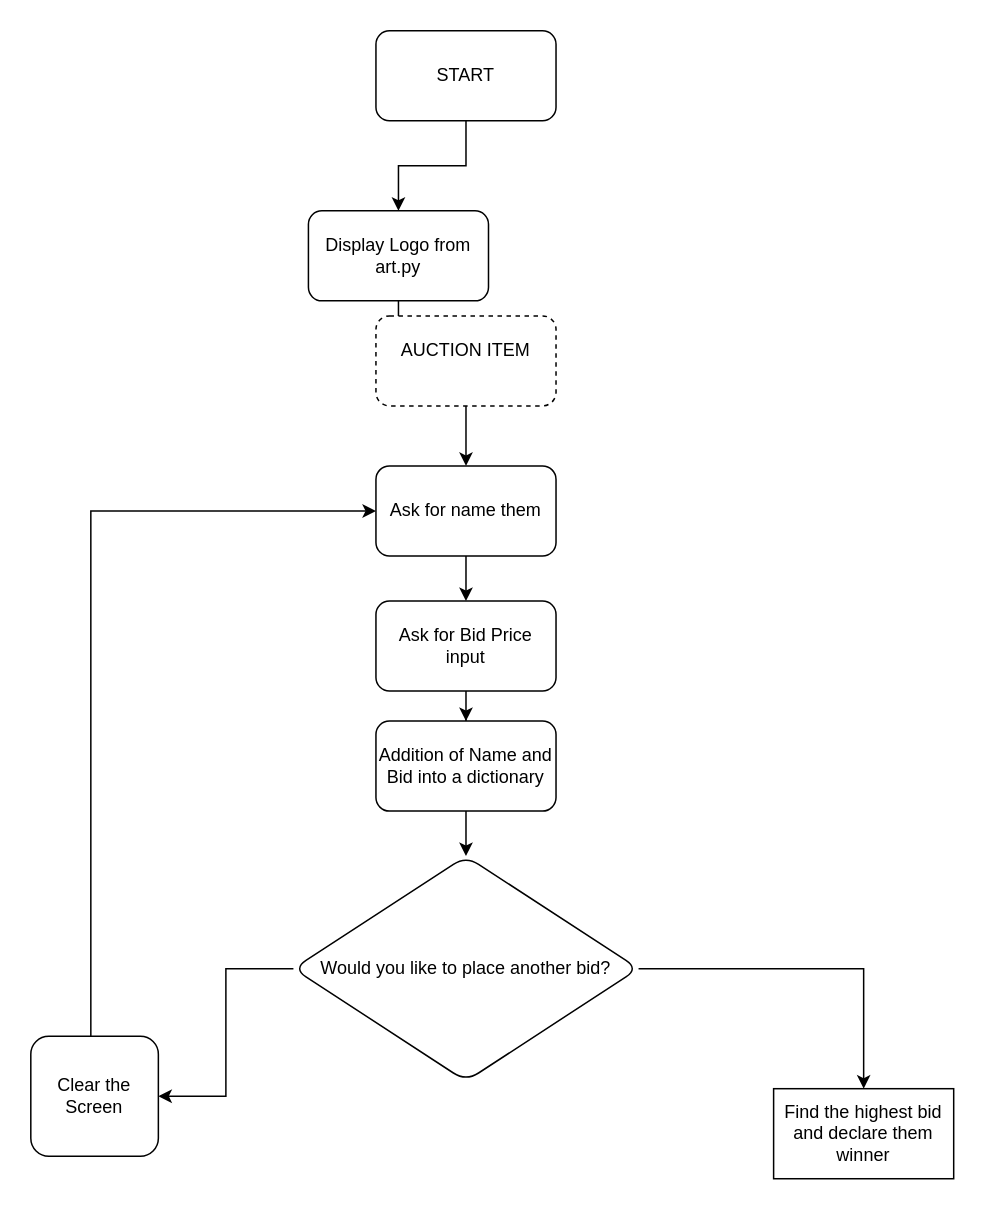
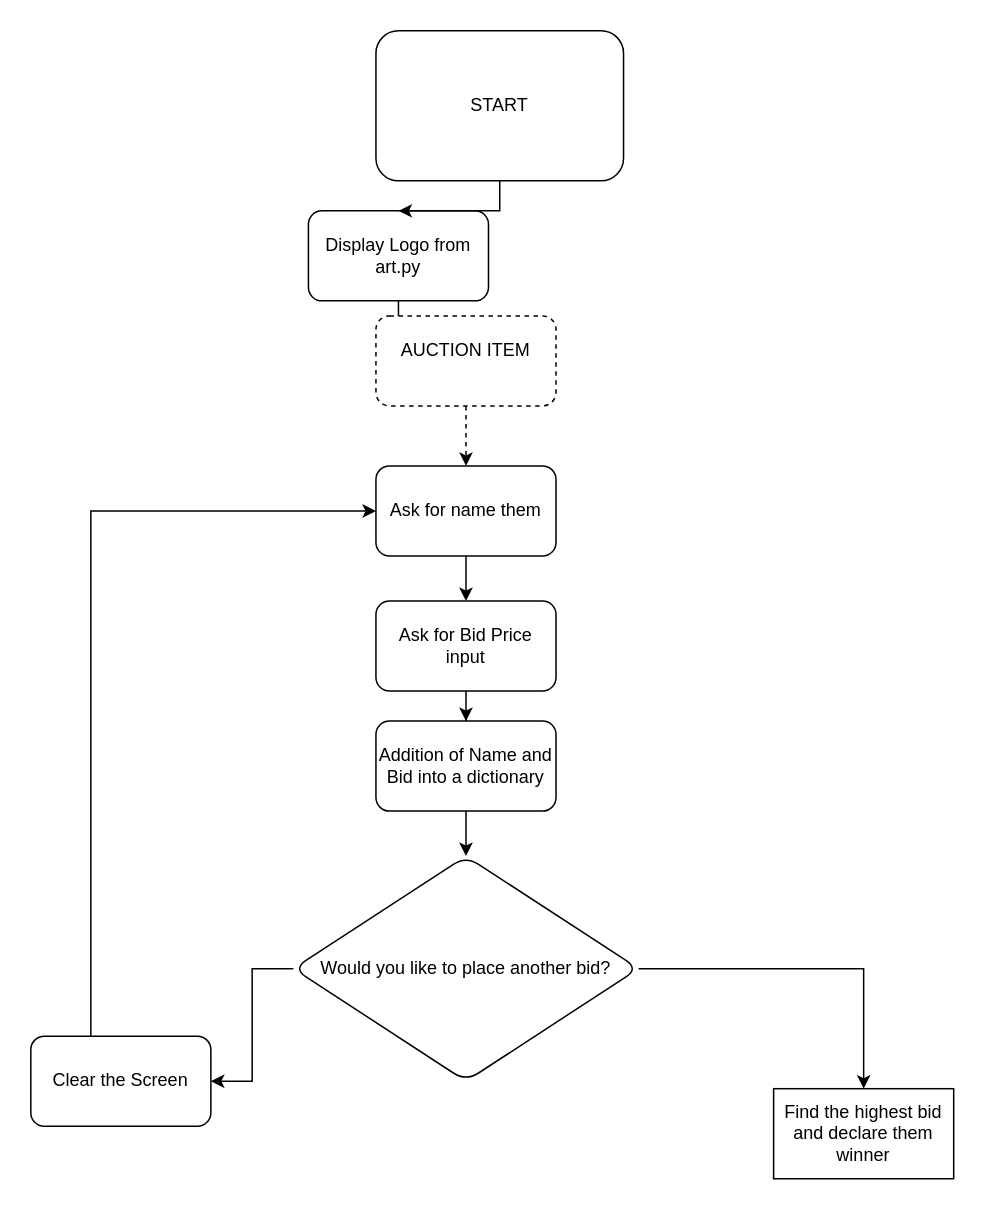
node "START": size 180x90 -> 248x150
edge "AUCTION ITEM" -> "Ask for name them": style solid -> dashed
node "Clear the Screen": size 128x120 -> 180x90
